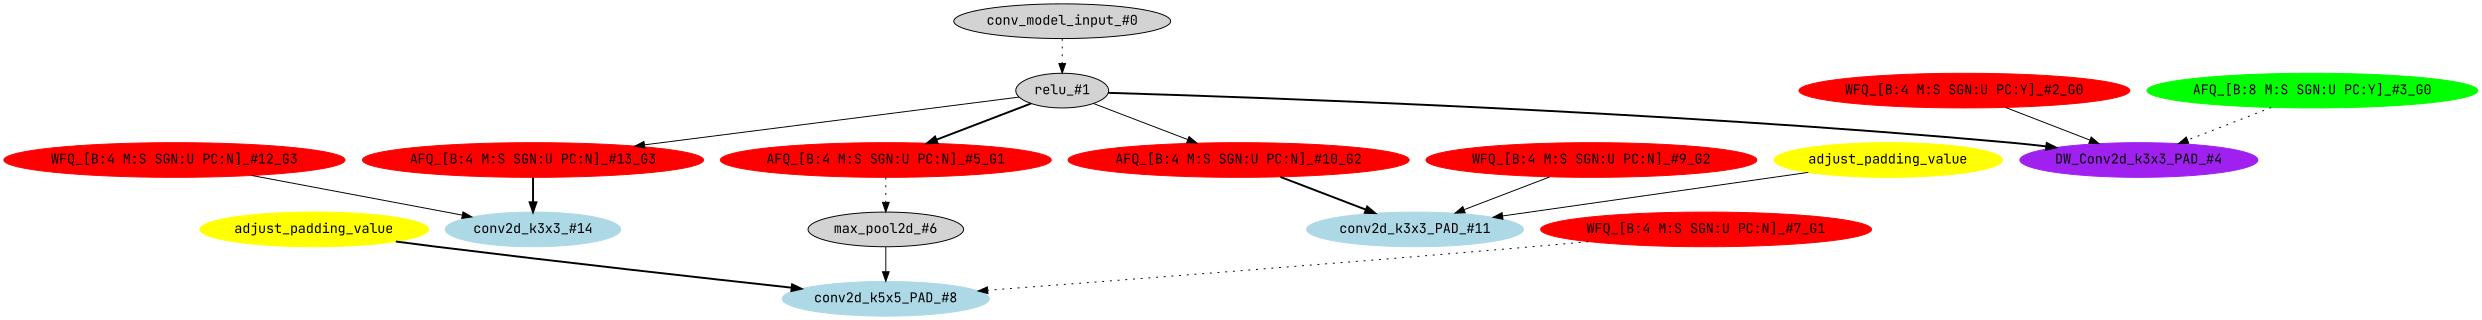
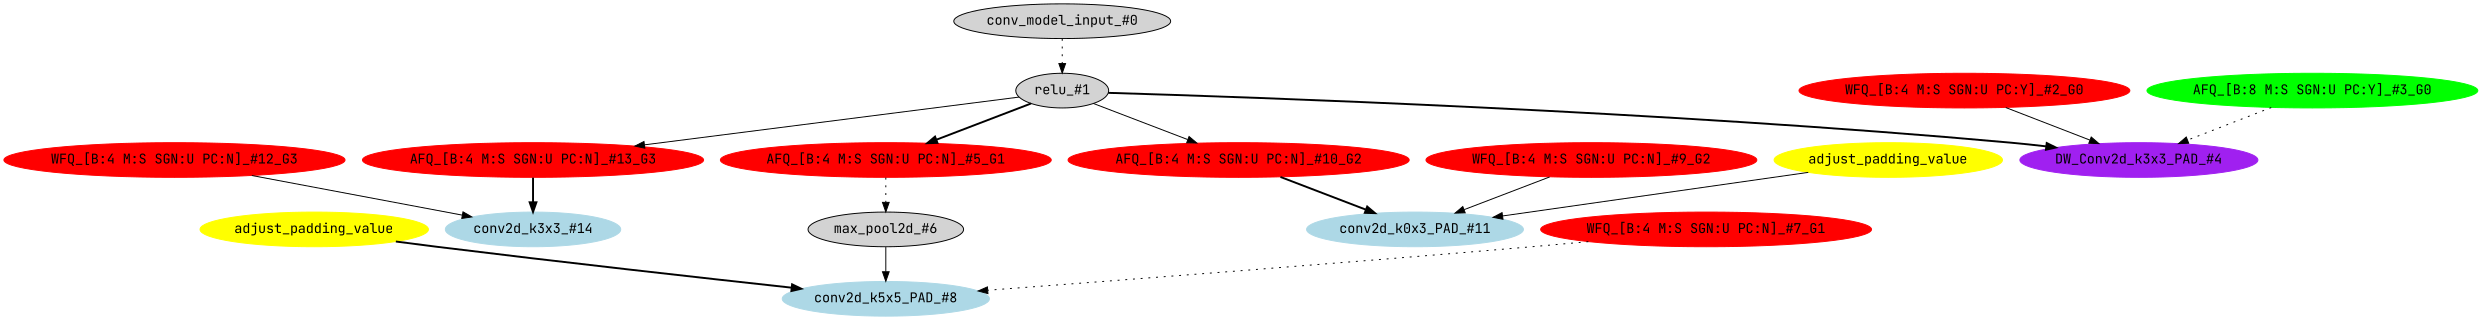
node "conv2d_k3x3_PAD_#11": label "conv2d_k3x3_PAD_#11" -> "conv2d_k0x3_PAD_#11"
